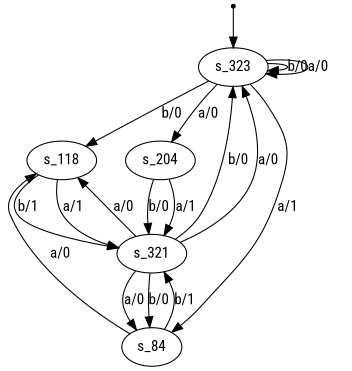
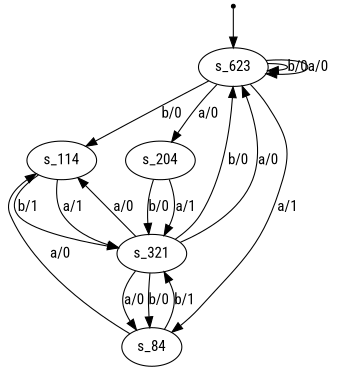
node "s_323": label "s_323" -> "s_623"
node "s_118": label "s_118" -> "s_114"
